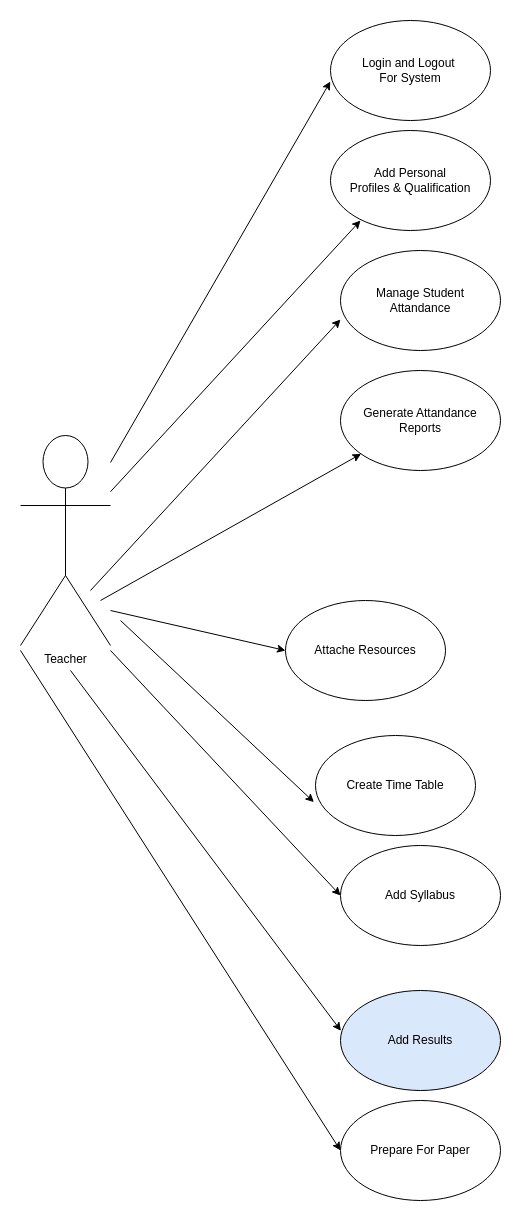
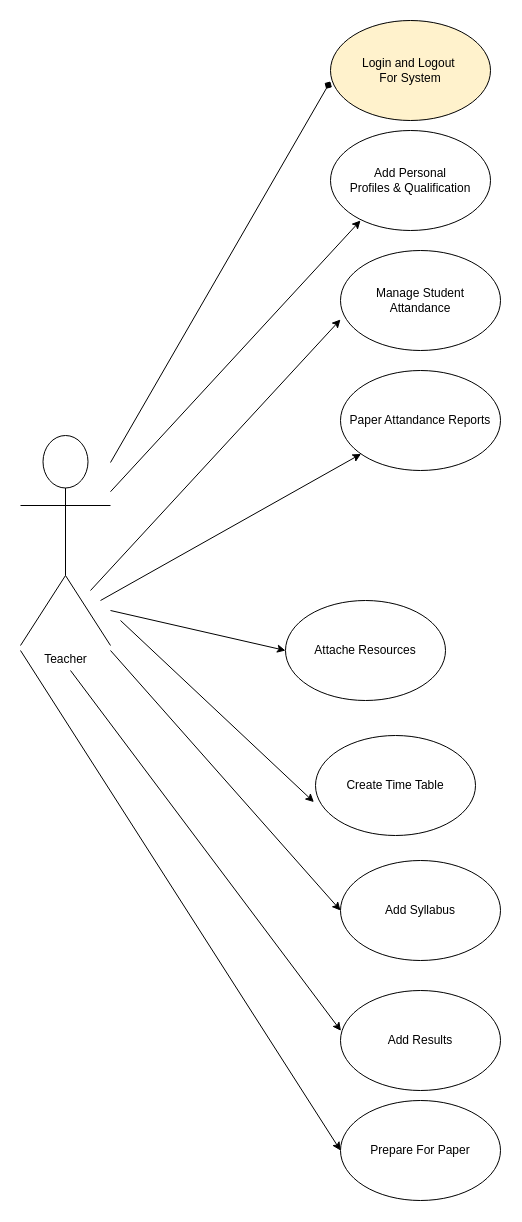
node "Login and Logout For System": fillcolor #ffffff -> #fff2cc
edge "Teacher" -> "Login and Logout For System": arrowhead classic -> diamond
node "Generate Attandance Reports": label "Generate Attandance Reports" -> "Paper Attandance Reports"
node "Add Syllabus": moved (421, 896) -> (421, 911)
node "Add Results": fillcolor #dae8fc -> #ffffff
